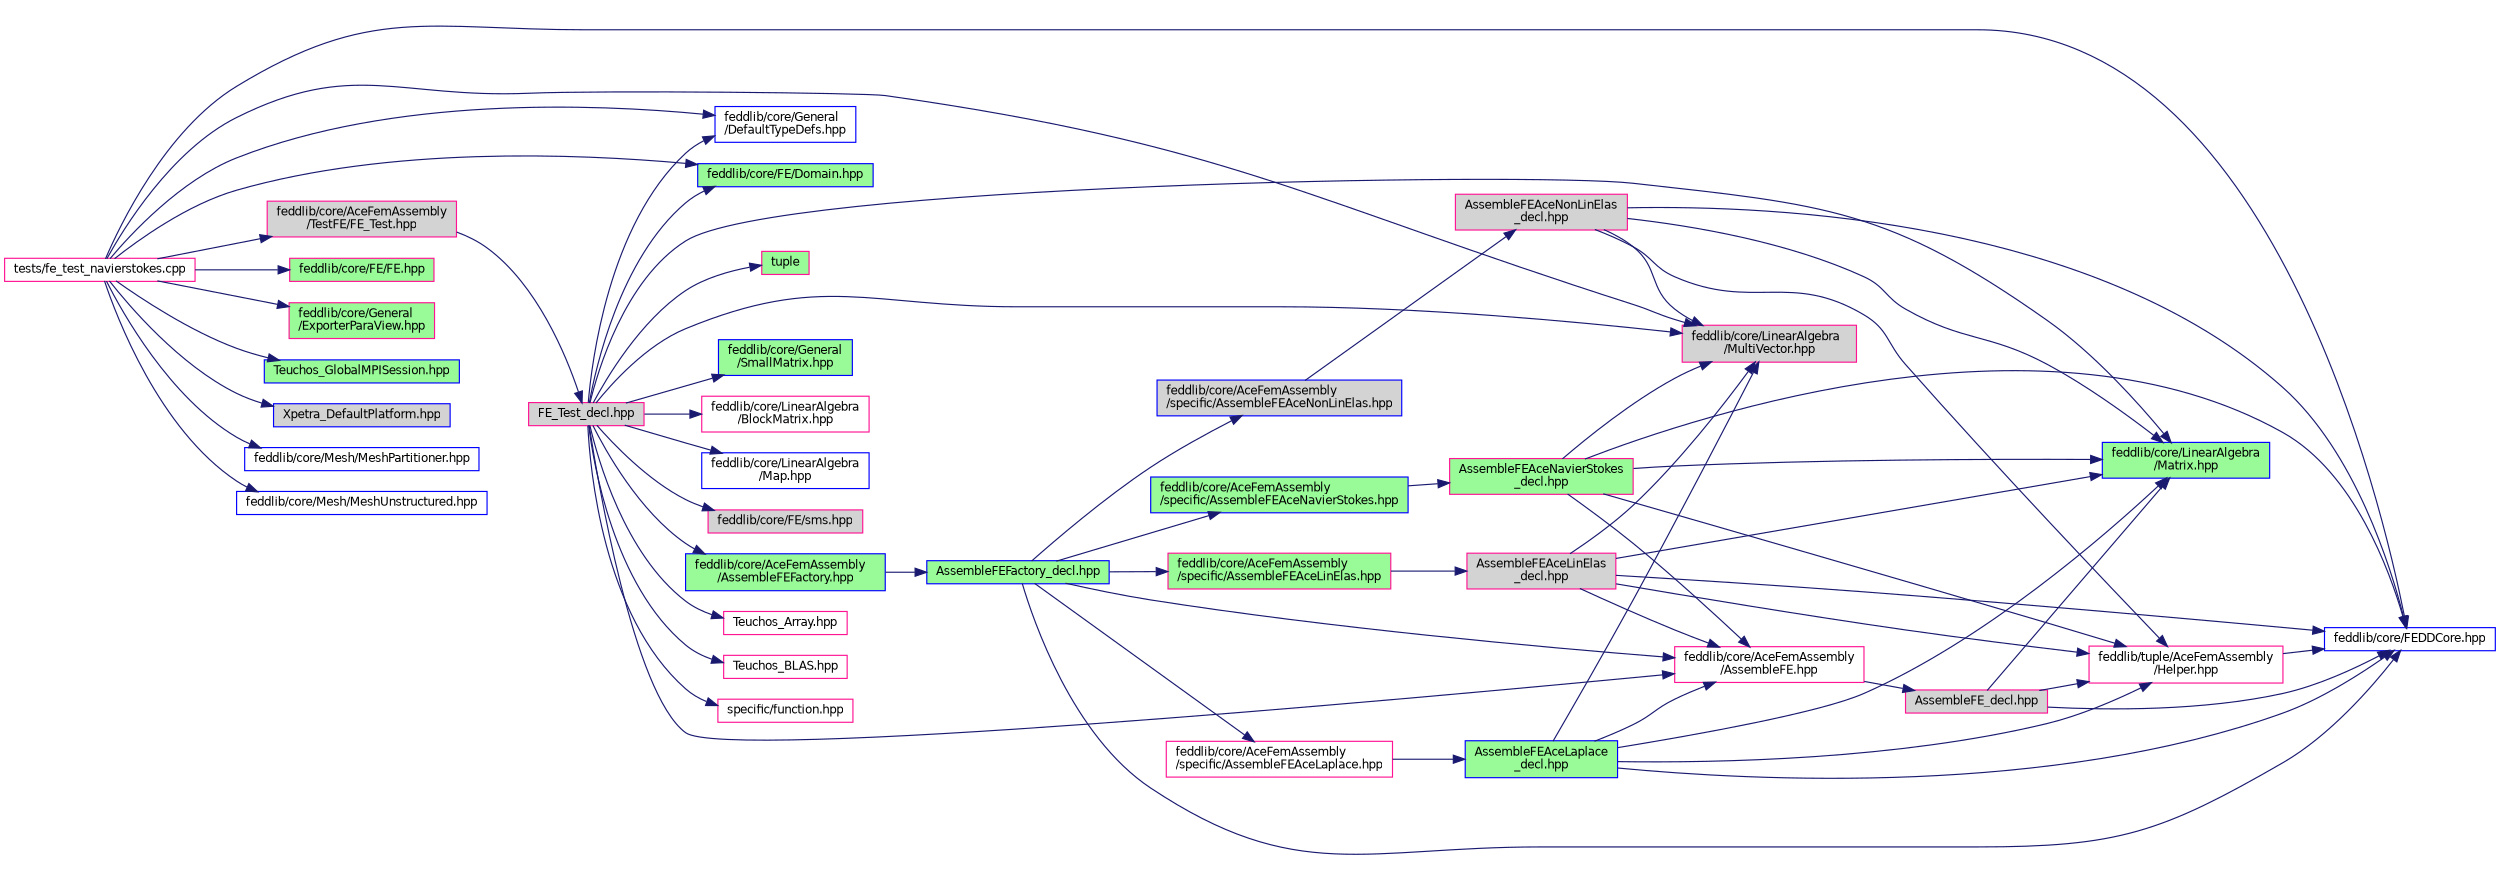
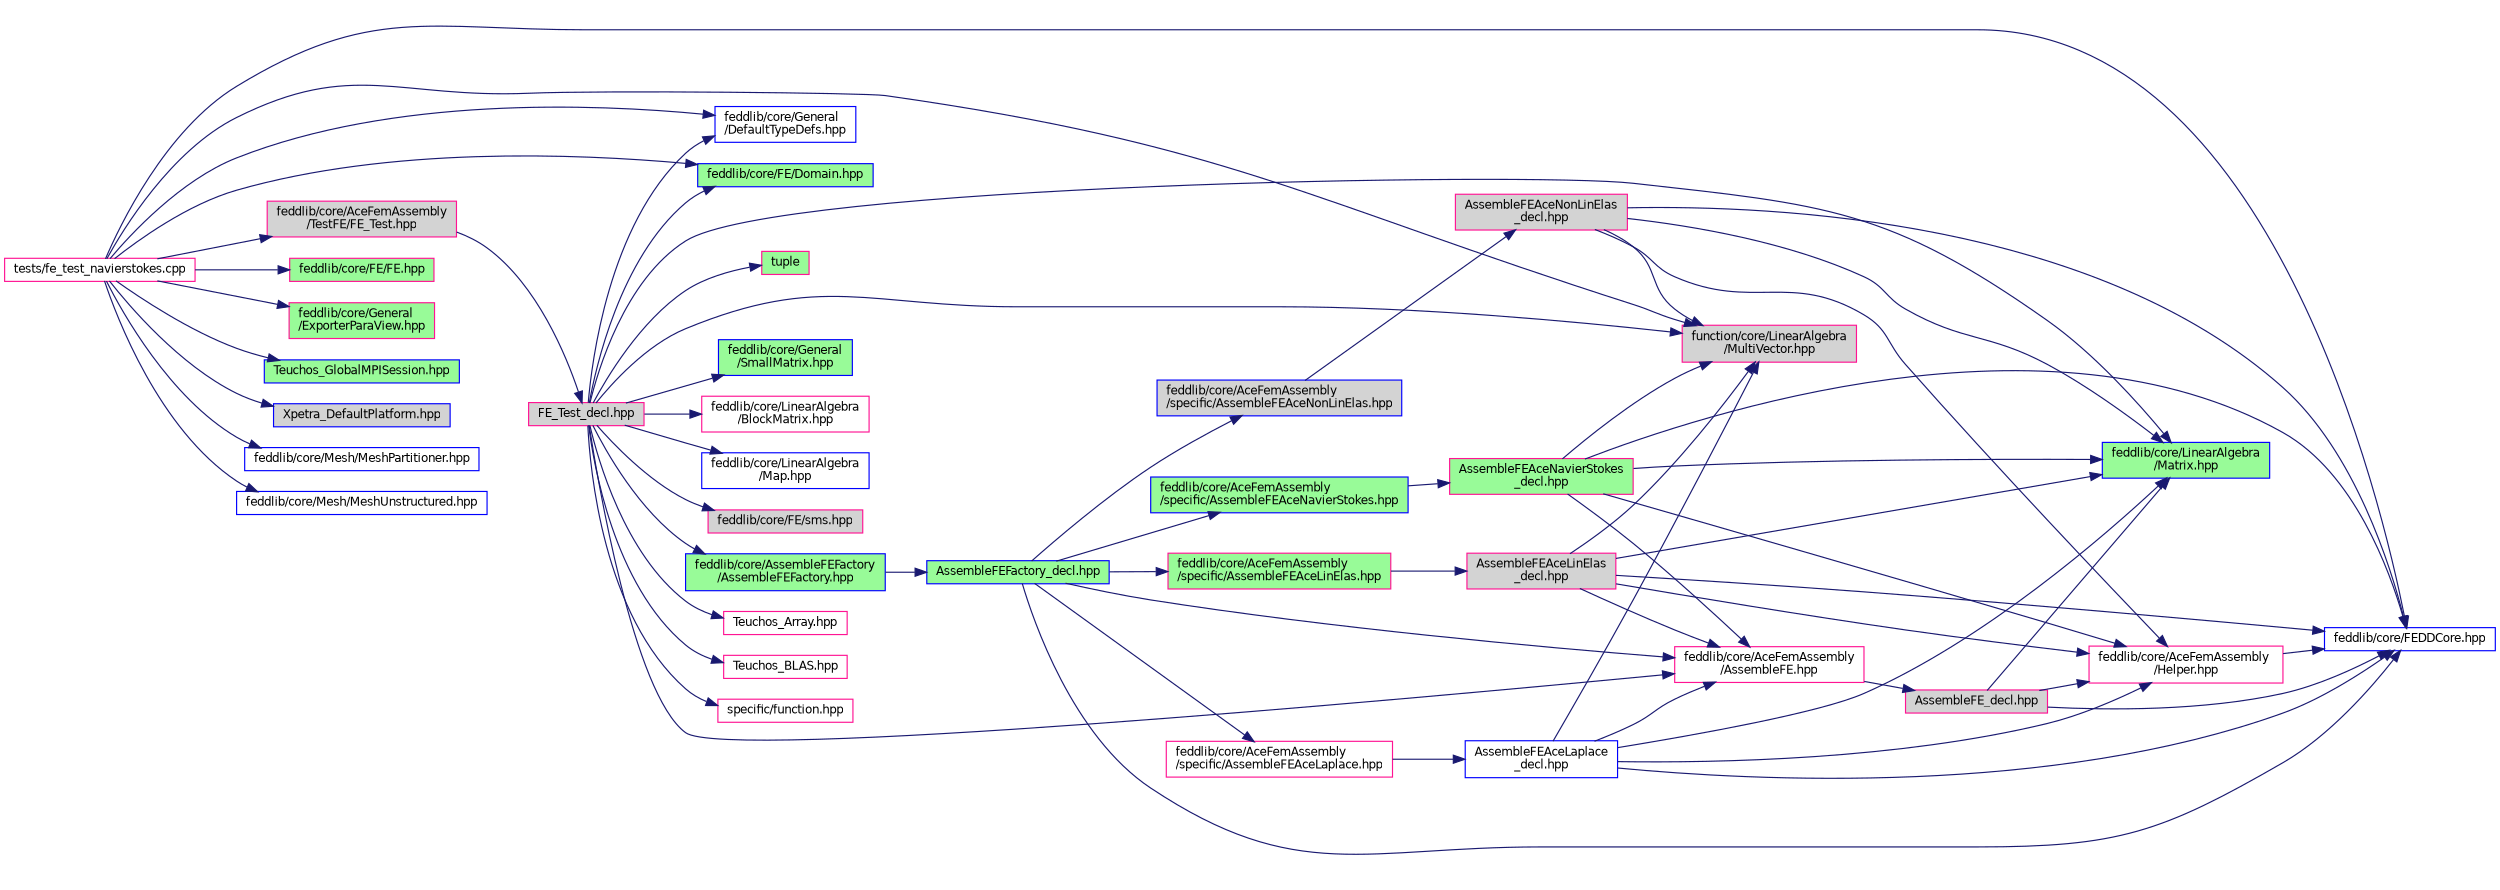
node "feddlib/core/LinearAlgebra /MultiVector.hpp": label "feddlib/core/LinearAlgebra /MultiVector.hpp" -> "function/core/LinearAlgebra /MultiVector.hpp"
node "feddlib/core/AceFemAssembly /AssembleFEFactory.hpp": label "feddlib/core/AceFemAssembly /AssembleFEFactory.hpp" -> "feddlib/core/AssembleFEFactory /AssembleFEFactory.hpp"
node "feddlib/tuple/AceFemAssembly /Helper.hpp": label "feddlib/tuple/AceFemAssembly /Helper.hpp" -> "feddlib/core/AceFemAssembly /Helper.hpp"
node "AssembleFEAceLaplace _decl.hpp": fillcolor palegreen -> white
